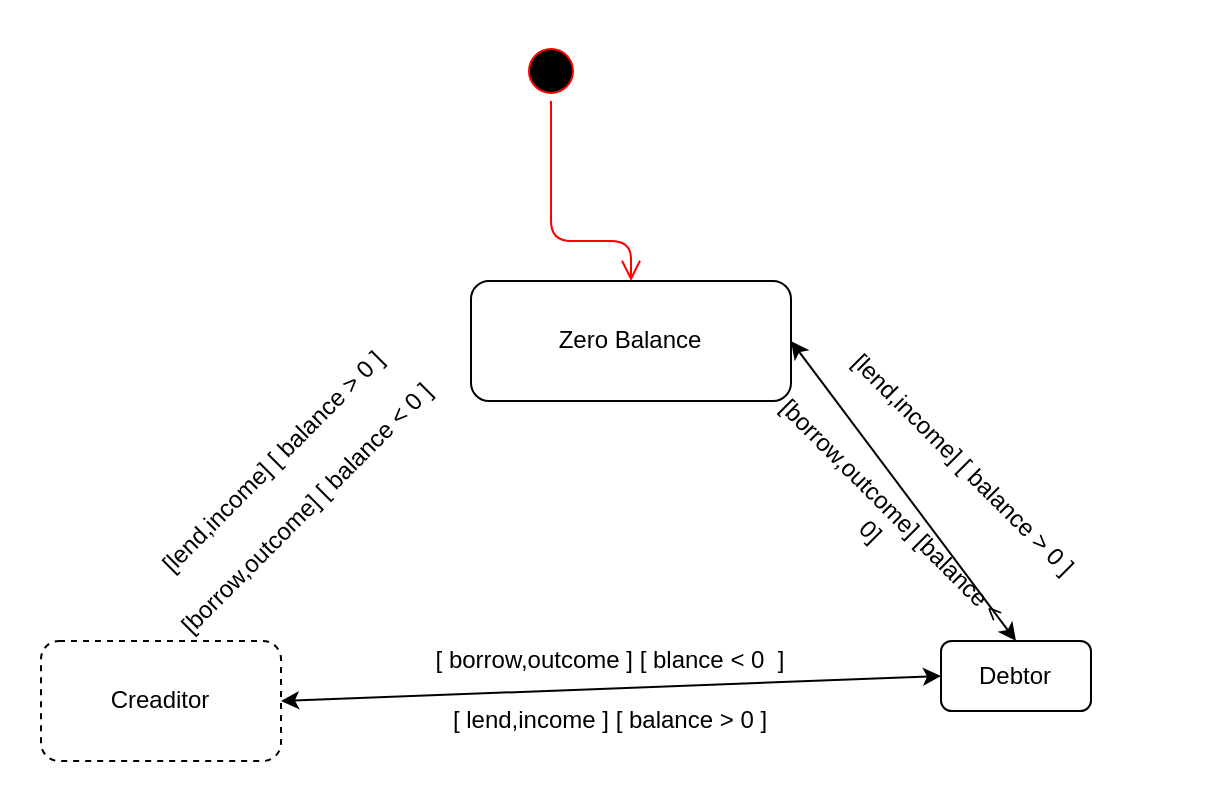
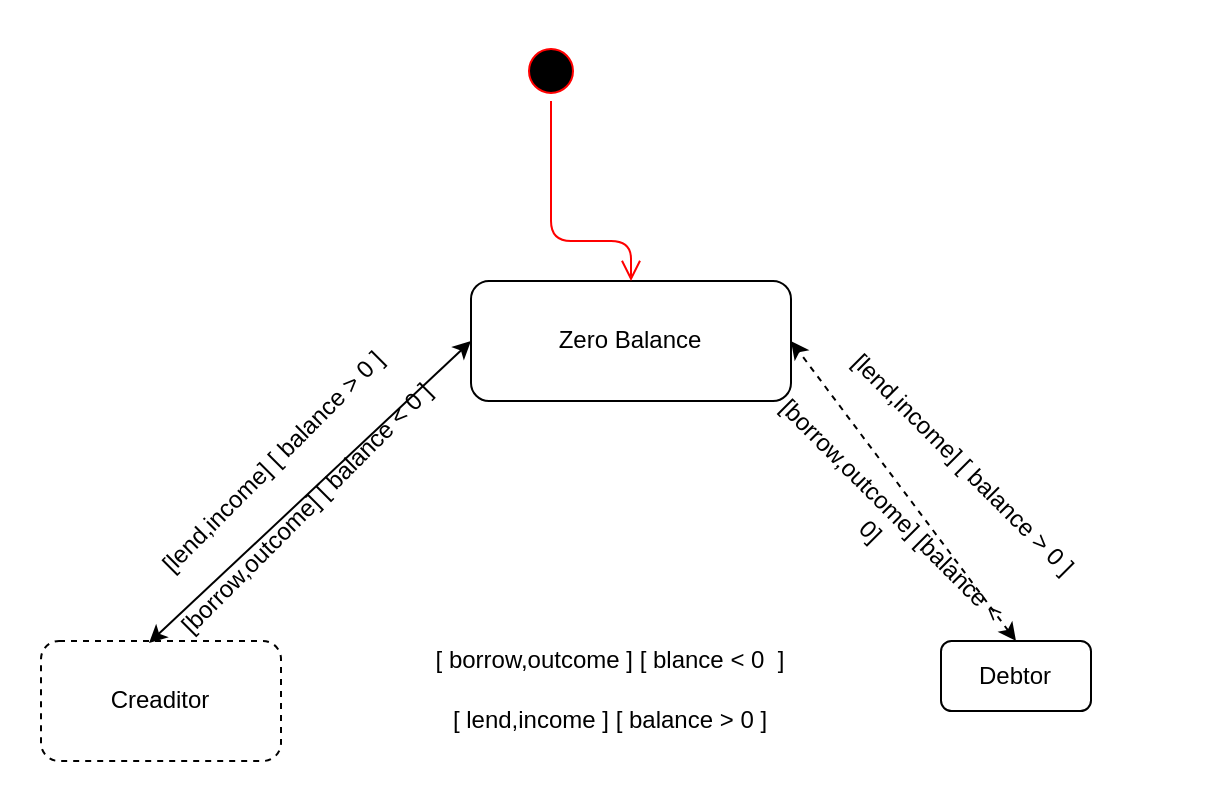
edge "Zero Balance" -- "Debtor": style solid -> dashed
edge "Zero Balance" -- "Creaditor": added
edge "Debtor" -- "Creaditor": removed
